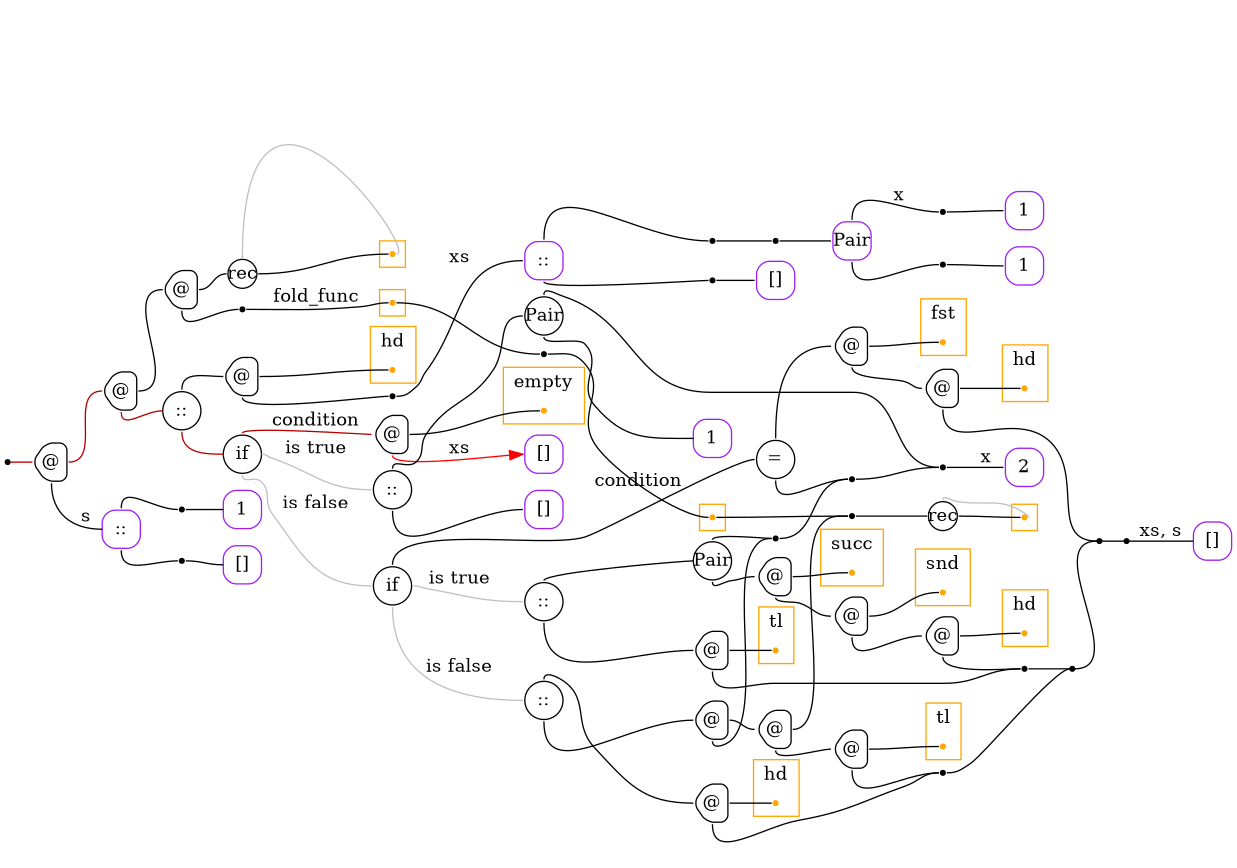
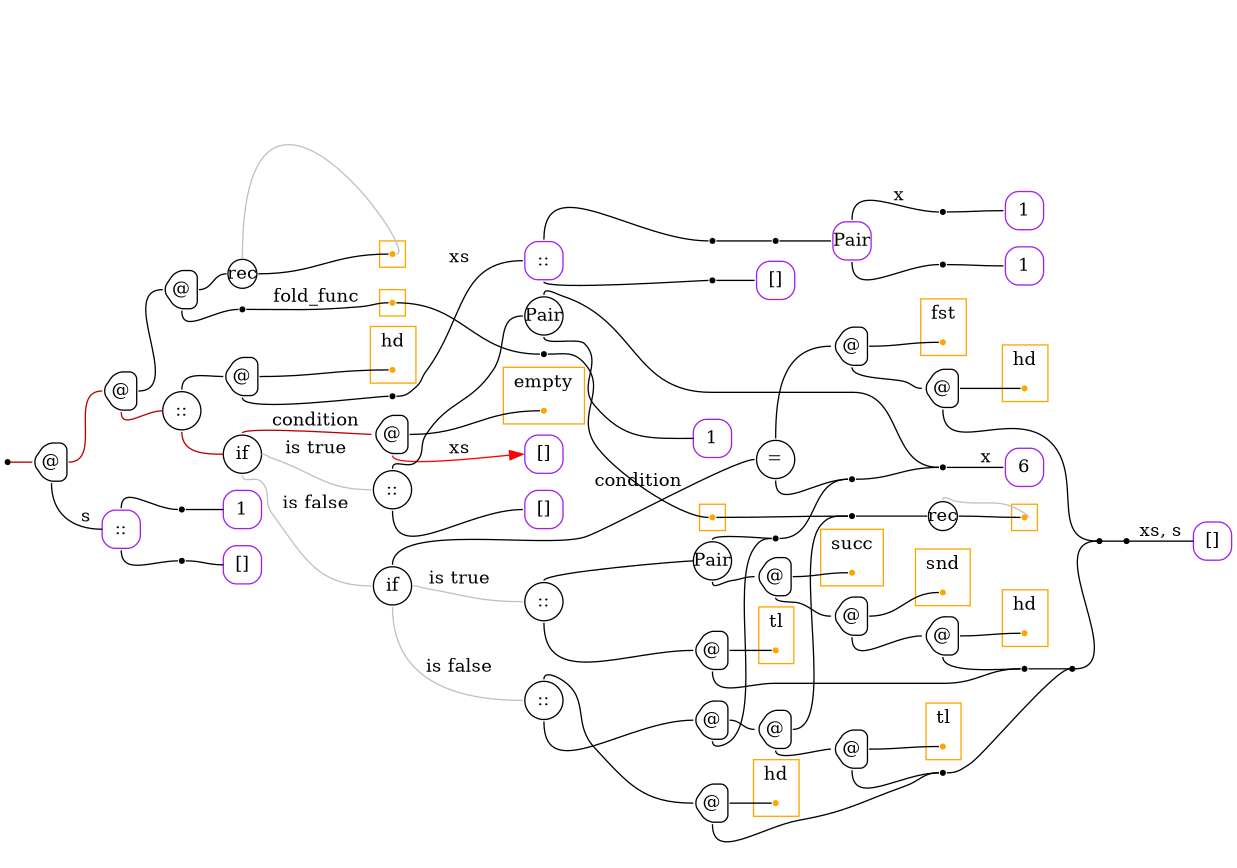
node "2": label "2" -> "6"
